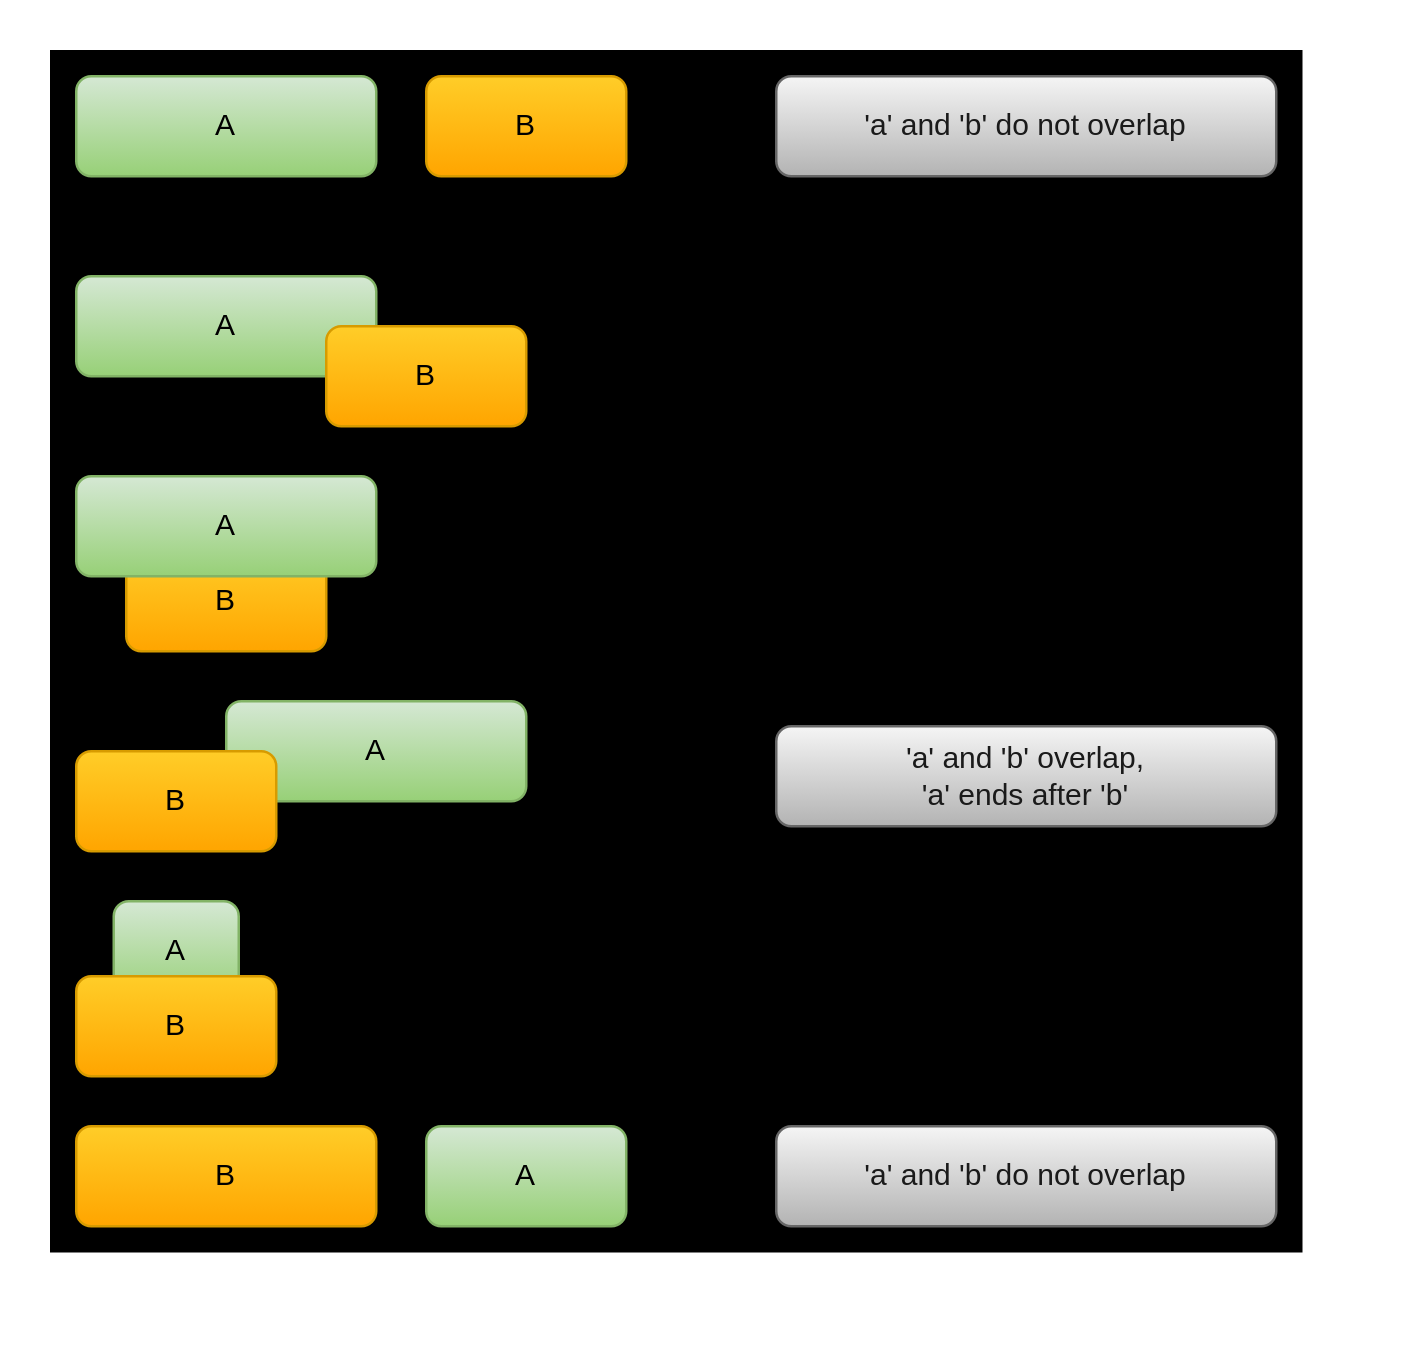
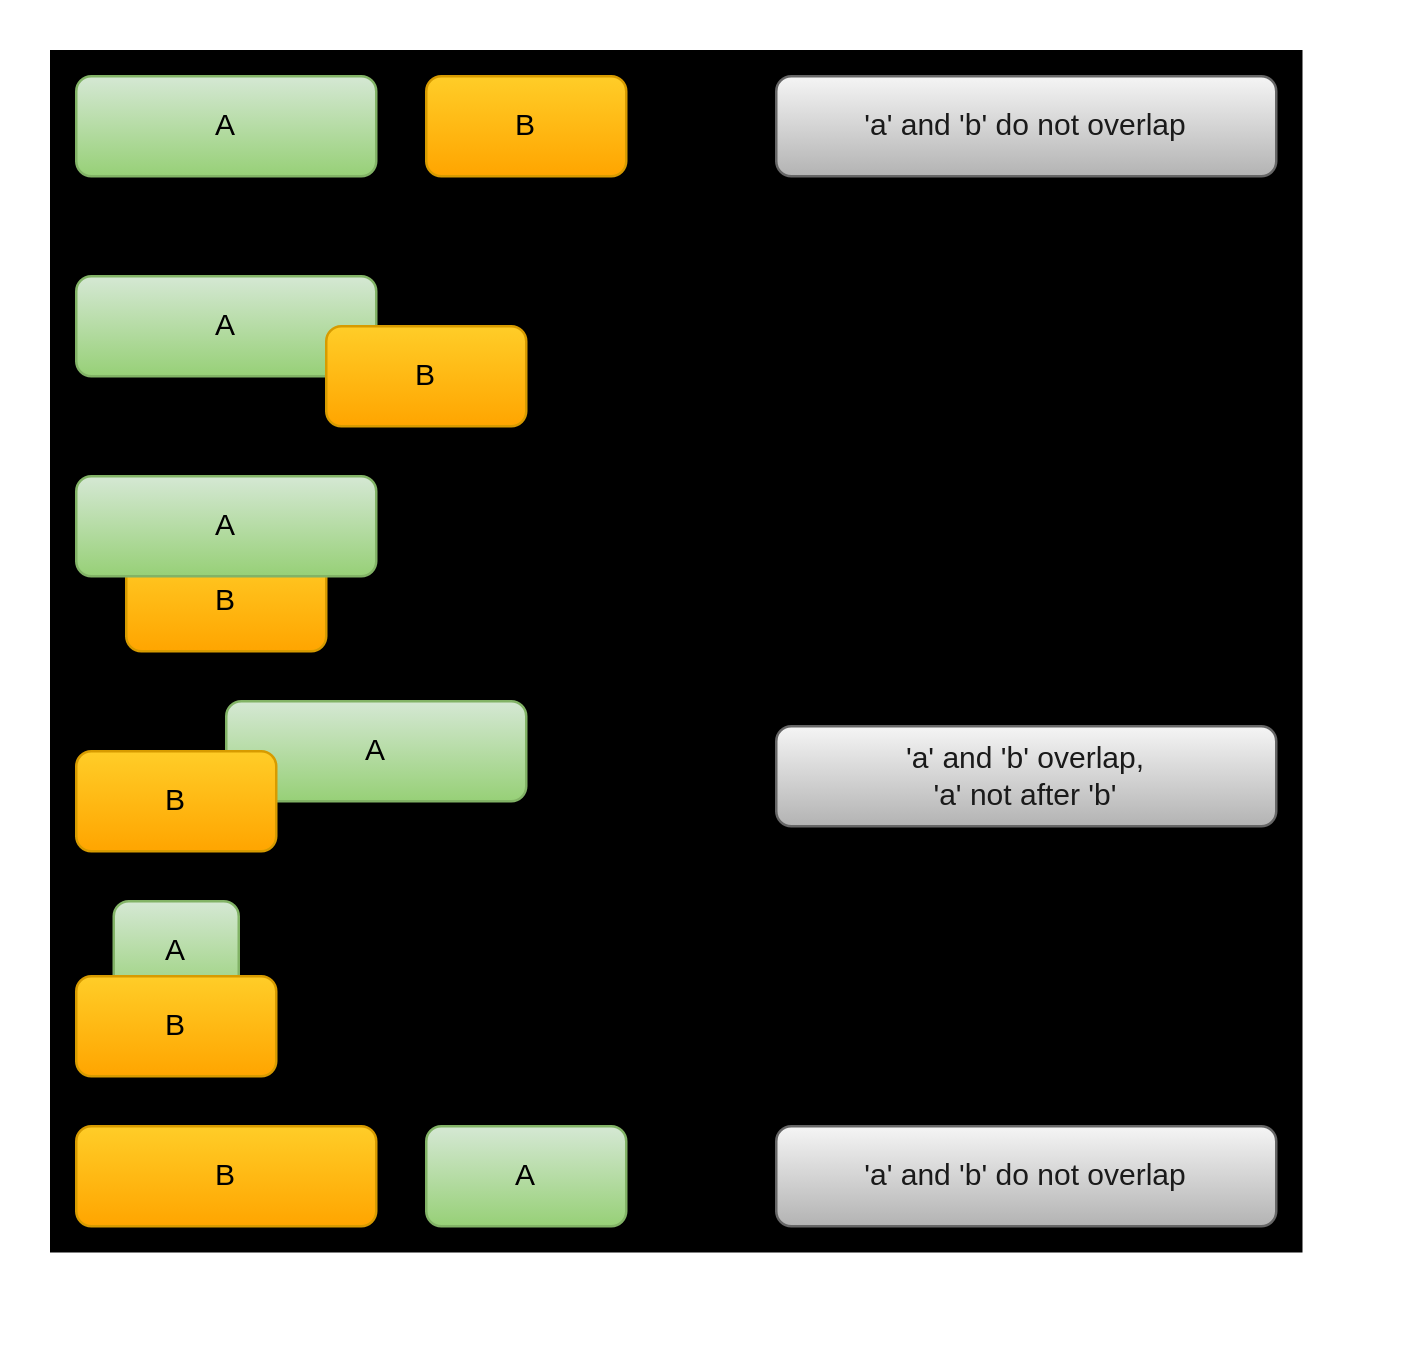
node "'a' and 'b' overlap, 'a' ends after 'b'": label "'a' and 'b' overlap, 'a' ends after 'b'" -> "'a' and 'b' overlap, 'a' not after 'b'"
